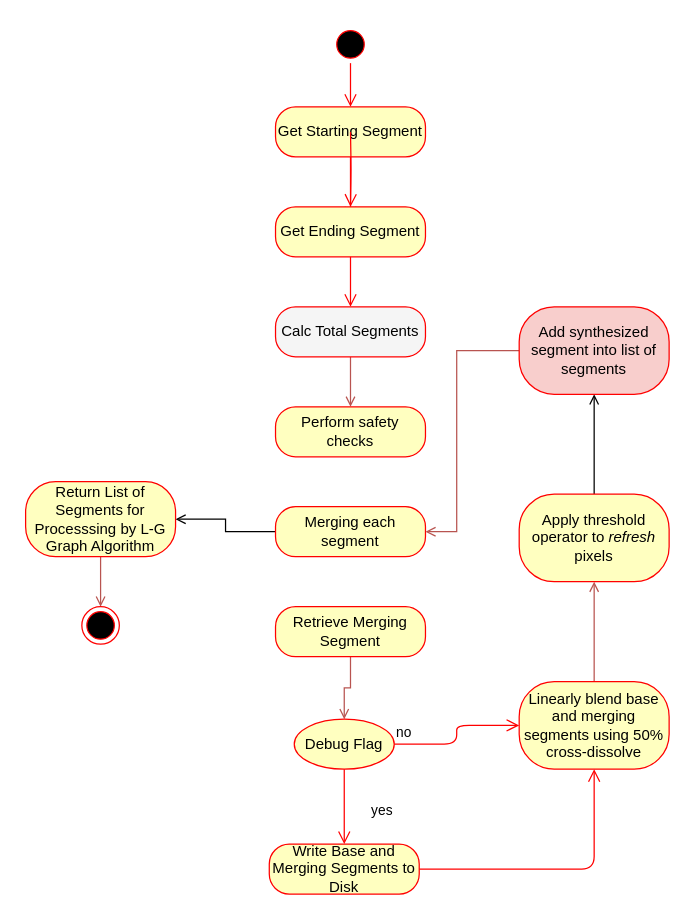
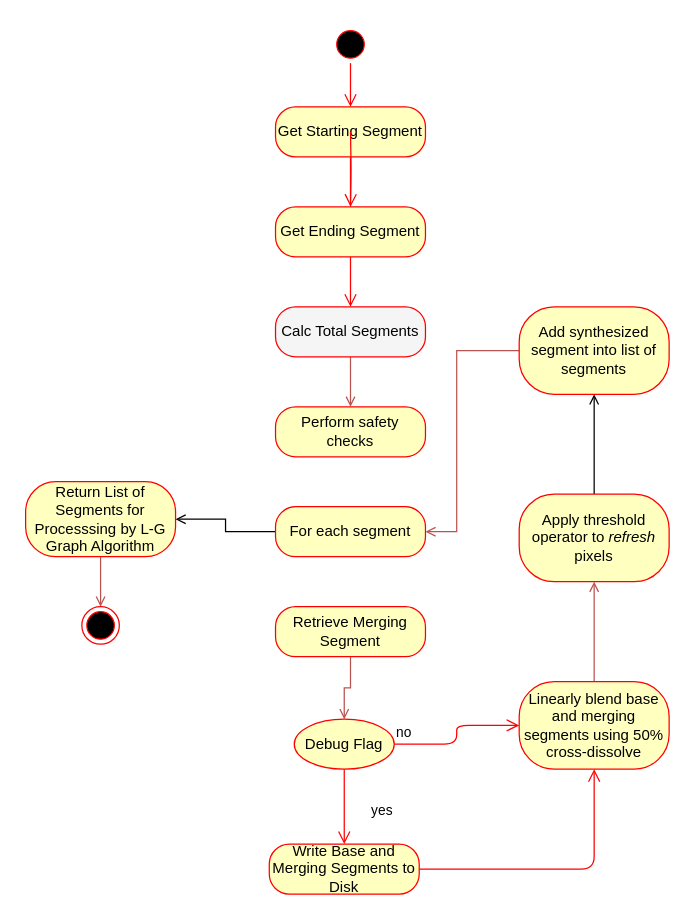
node "Add synthesized segment into list of segments": fillcolor #f8cecc -> #ffffc0
node "Merging each segment": label "Merging each segment" -> "For each segment"
